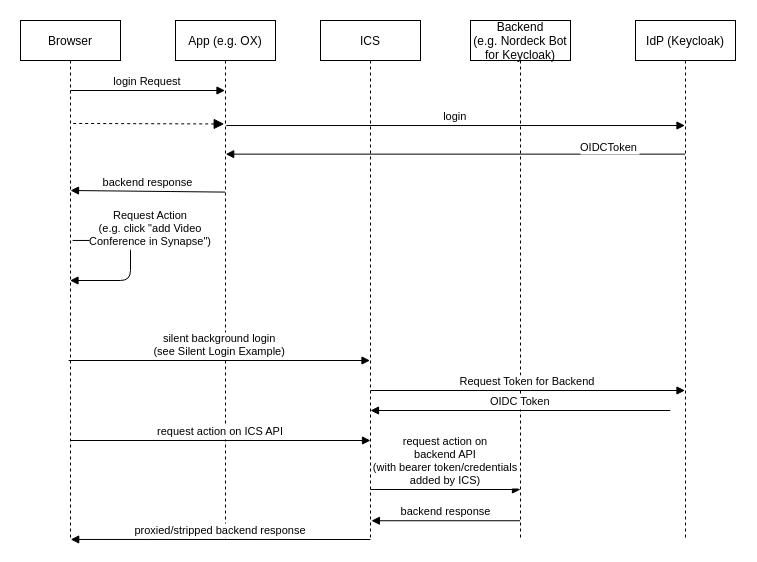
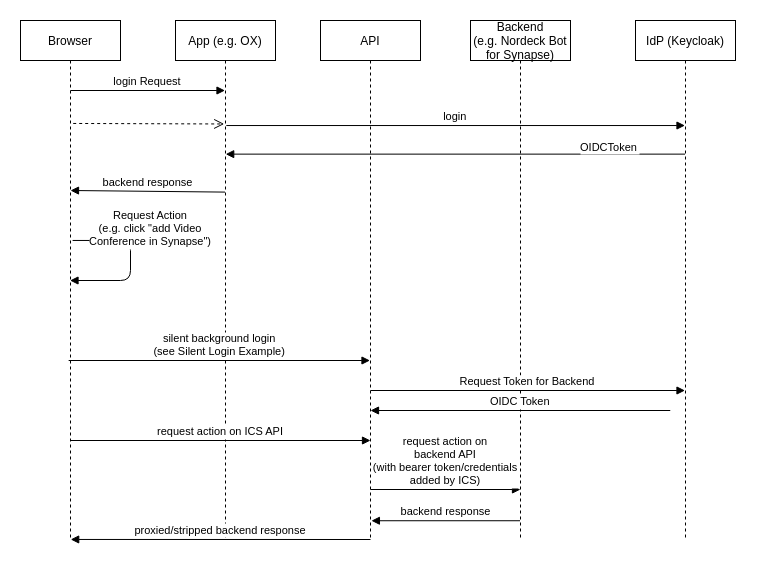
node "Backend (e.g. Nordeck Bot for Keycloak)": label "Backend (e.g. Nordeck Bot for Keycloak)" -> "Backend (e.g. Nordeck Bot for Synapse)"
node "ICS": label "ICS" -> "API"
edge "Browser" -> "App (e.g. OX)": arrowhead block -> open
